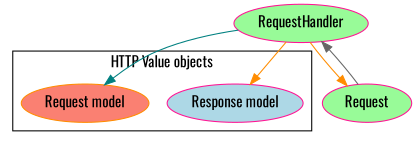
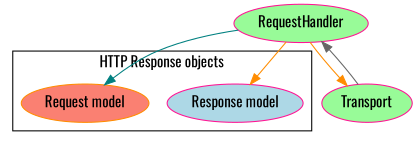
cluster "HTTP Value objects": label "HTTP Value objects" -> "HTTP Response objects"
node "Request": label "Request" -> "Transport"
